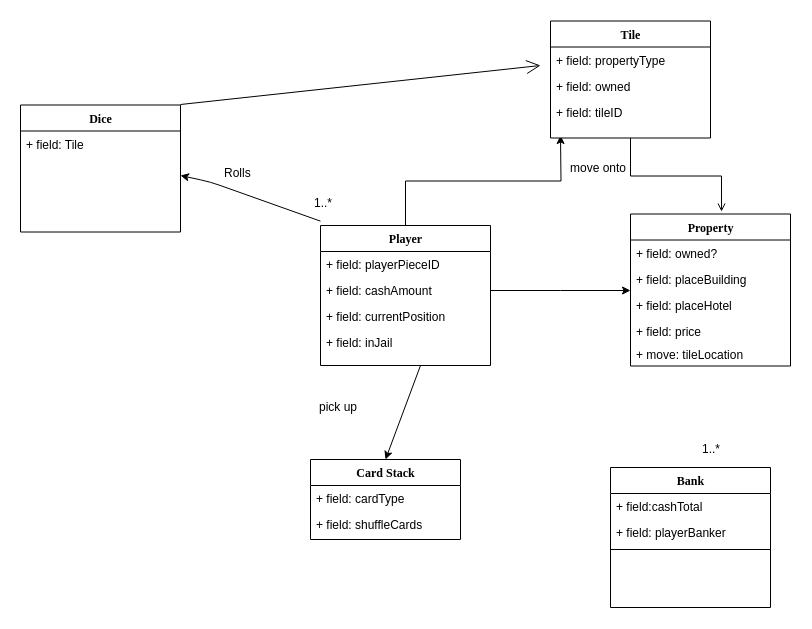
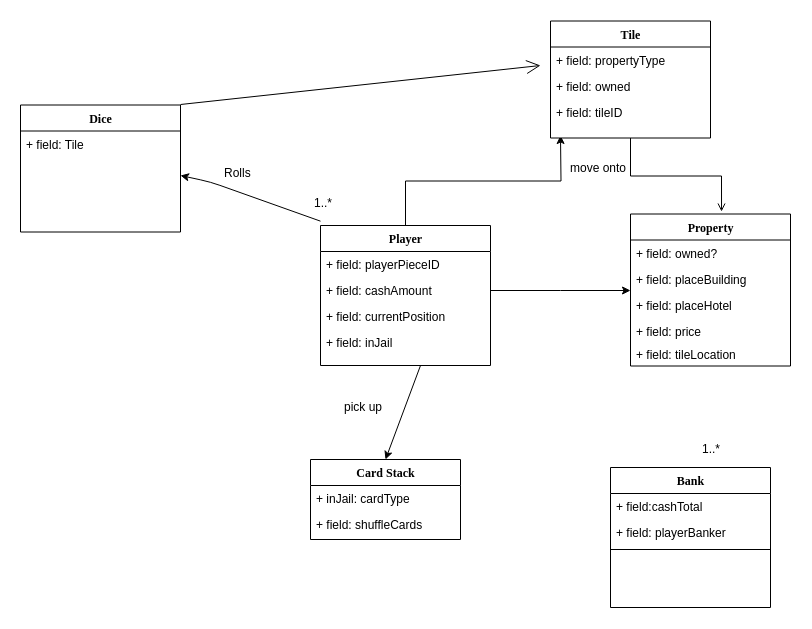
node "+ move: tileLocation": label "+ move: tileLocation" -> "+ field: tileLocation"
node "pick up": moved (343, 408) -> (368, 408)
node "+ field: cardType": label "+ field: cardType" -> "+ inJail: cardType"
